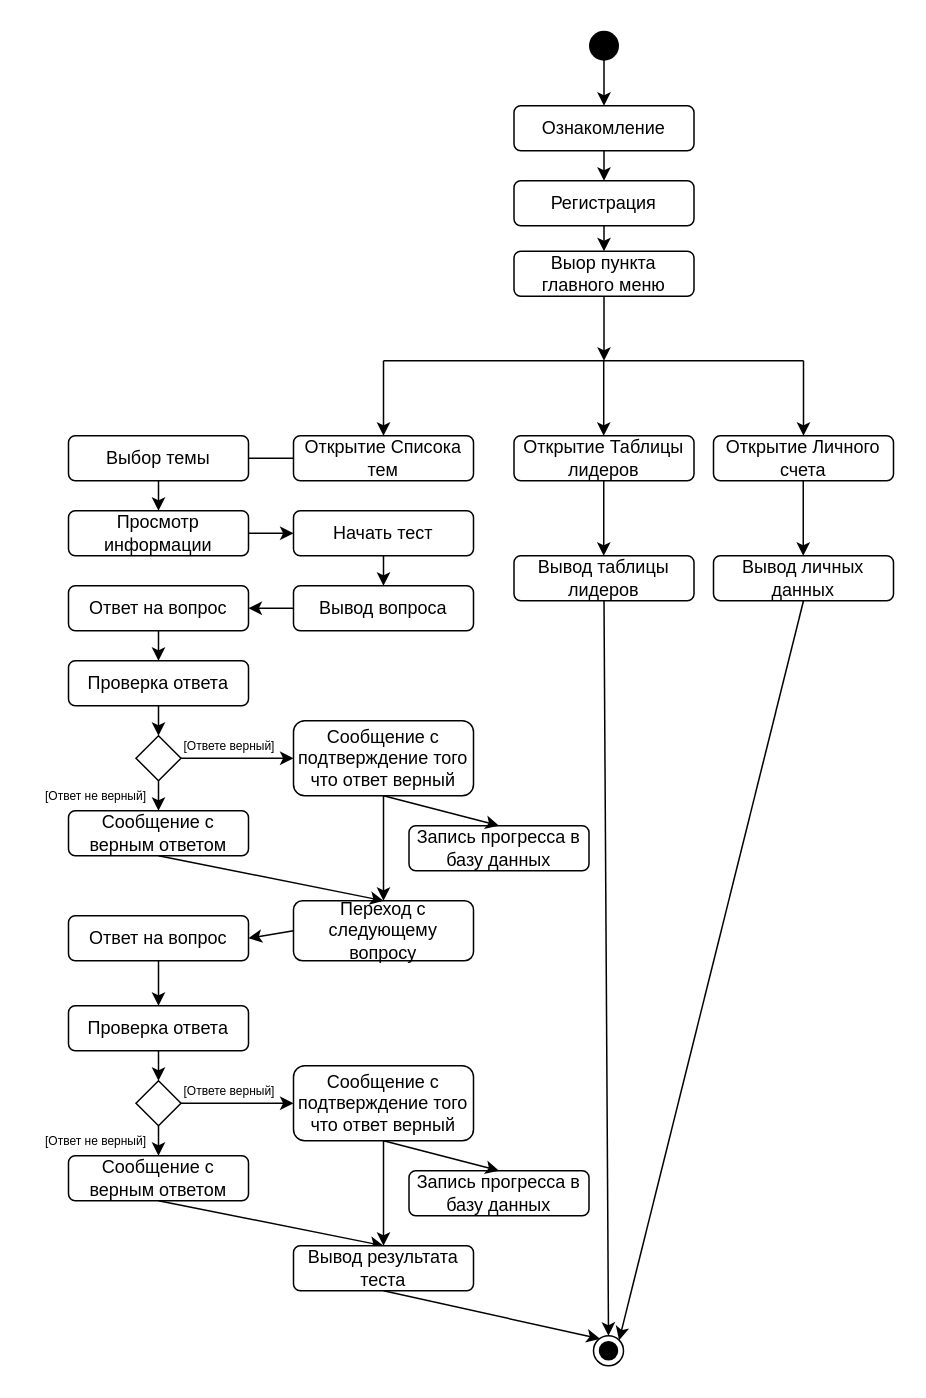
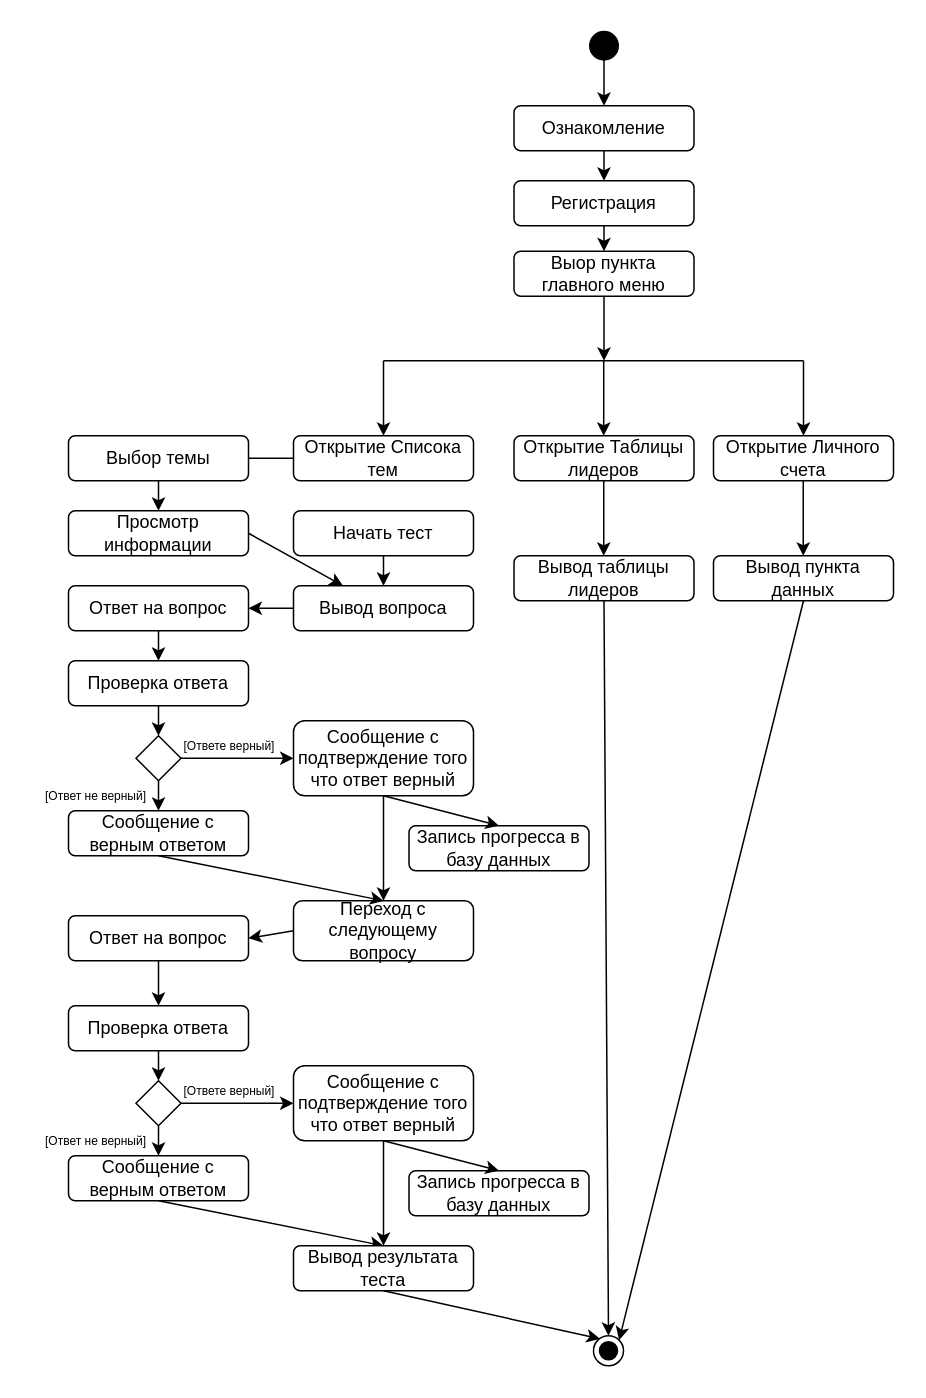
edge "Просмотр информации" -> "Начать тест": now "Просмотр информации" -> "Вывод вопроса"
node "Вывод личных данных": label "Вывод личных данных" -> "Вывод пункта данных"
